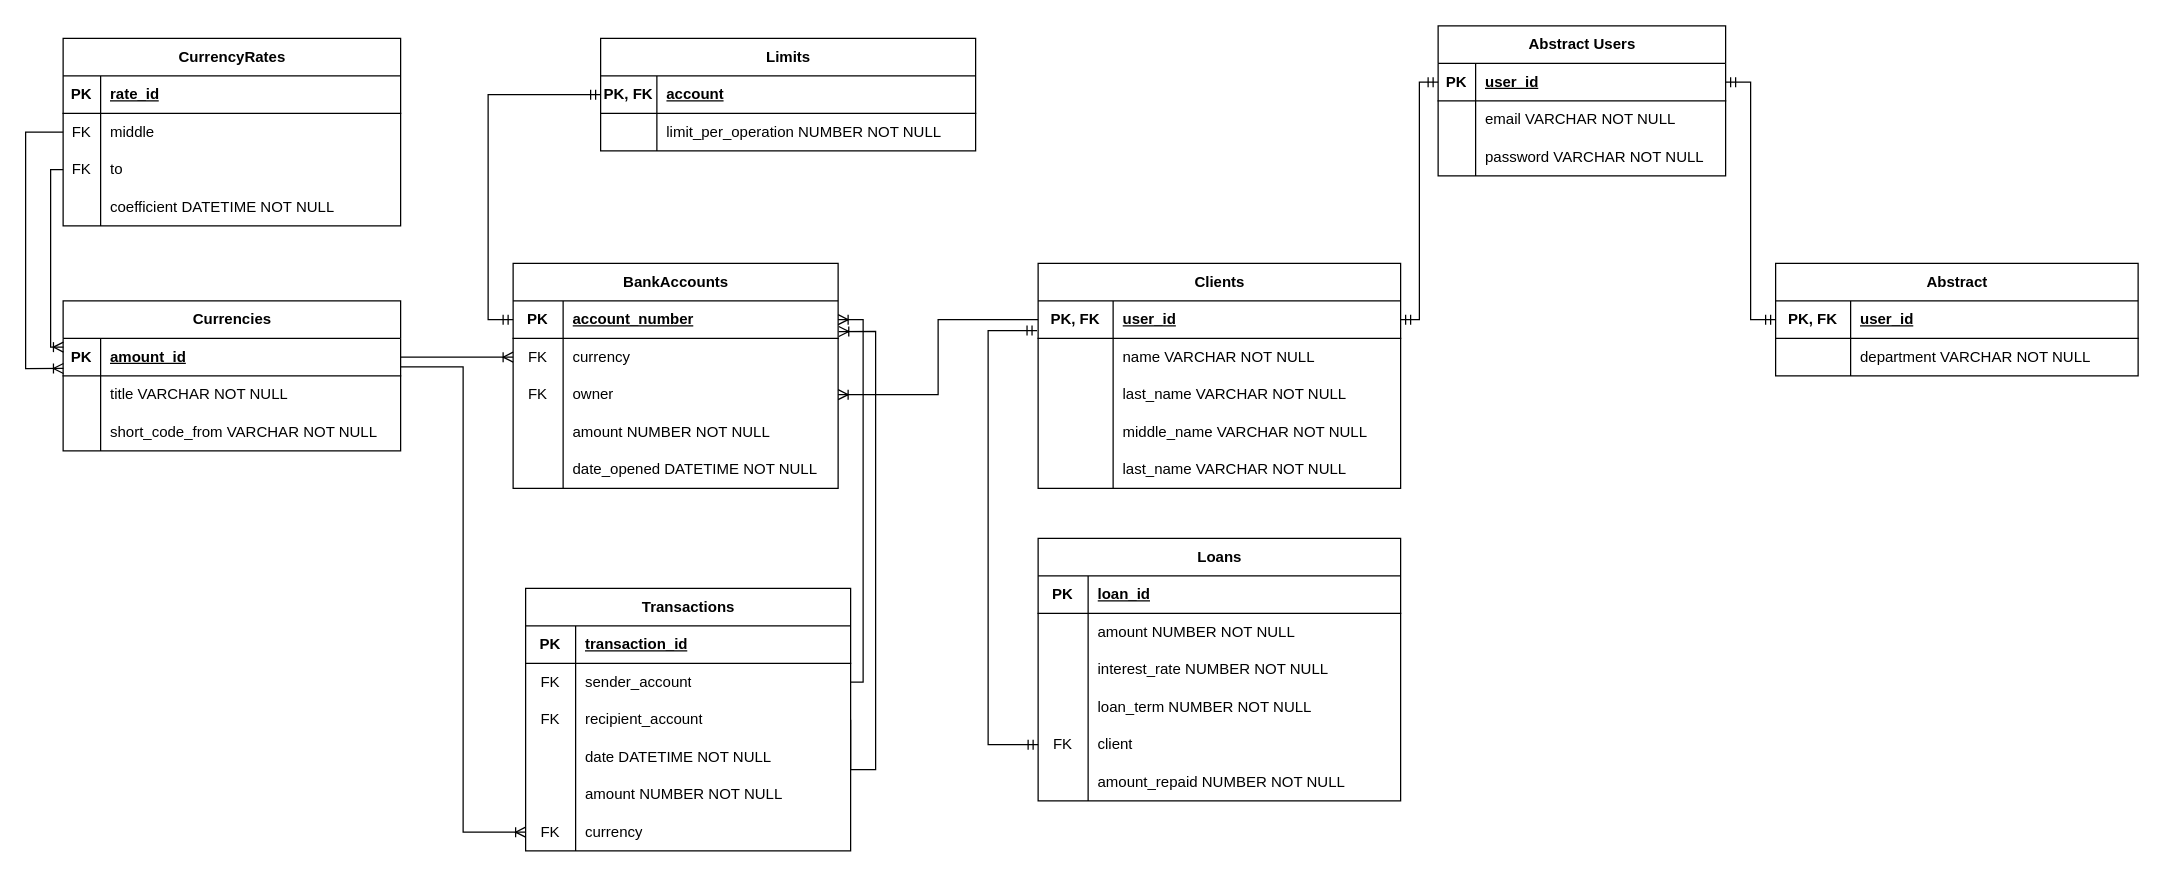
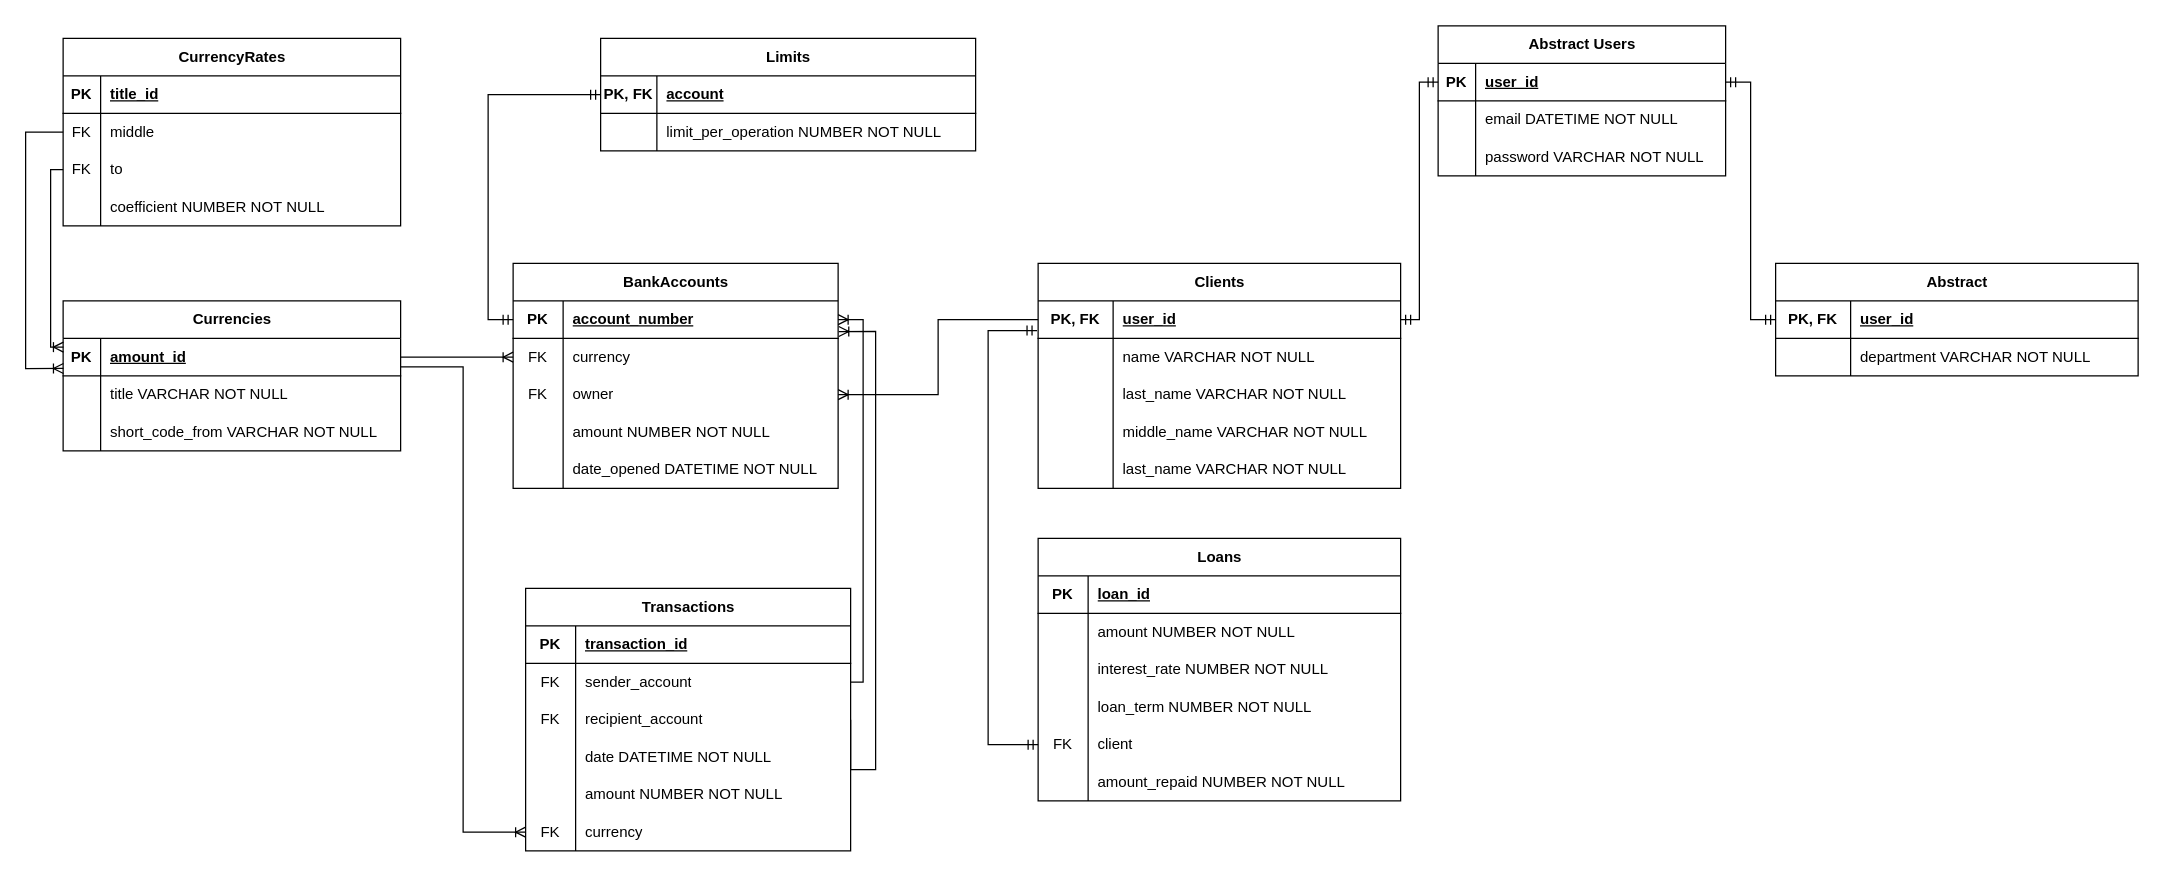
node "rate_id": label "rate_id" -> "title_id"
node "email VARCHAR NOT NULL": label "email VARCHAR NOT NULL" -> "email DATETIME NOT NULL"
node "coefficient DATETIME NOT NULL": label "coefficient DATETIME NOT NULL" -> "coefficient NUMBER NOT NULL"
